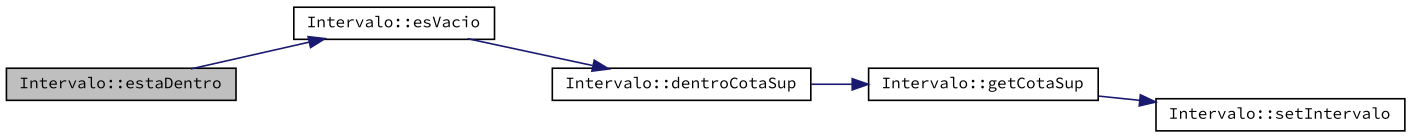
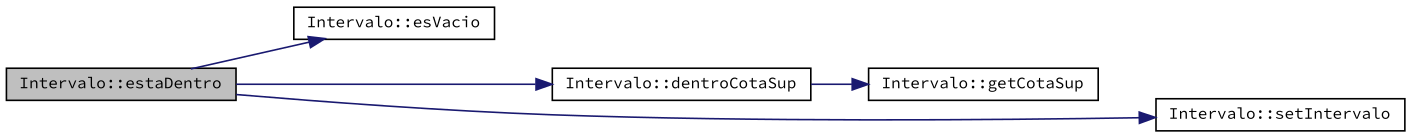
edge "Intervalo::esVacio" -> "Intervalo::dentroCotaSup": now "Intervalo::estaDentro" -> "Intervalo::dentroCotaSup"
edge "Intervalo::getCotaSup" -> "Intervalo::setIntervalo": now "Intervalo::estaDentro" -> "Intervalo::setIntervalo"
